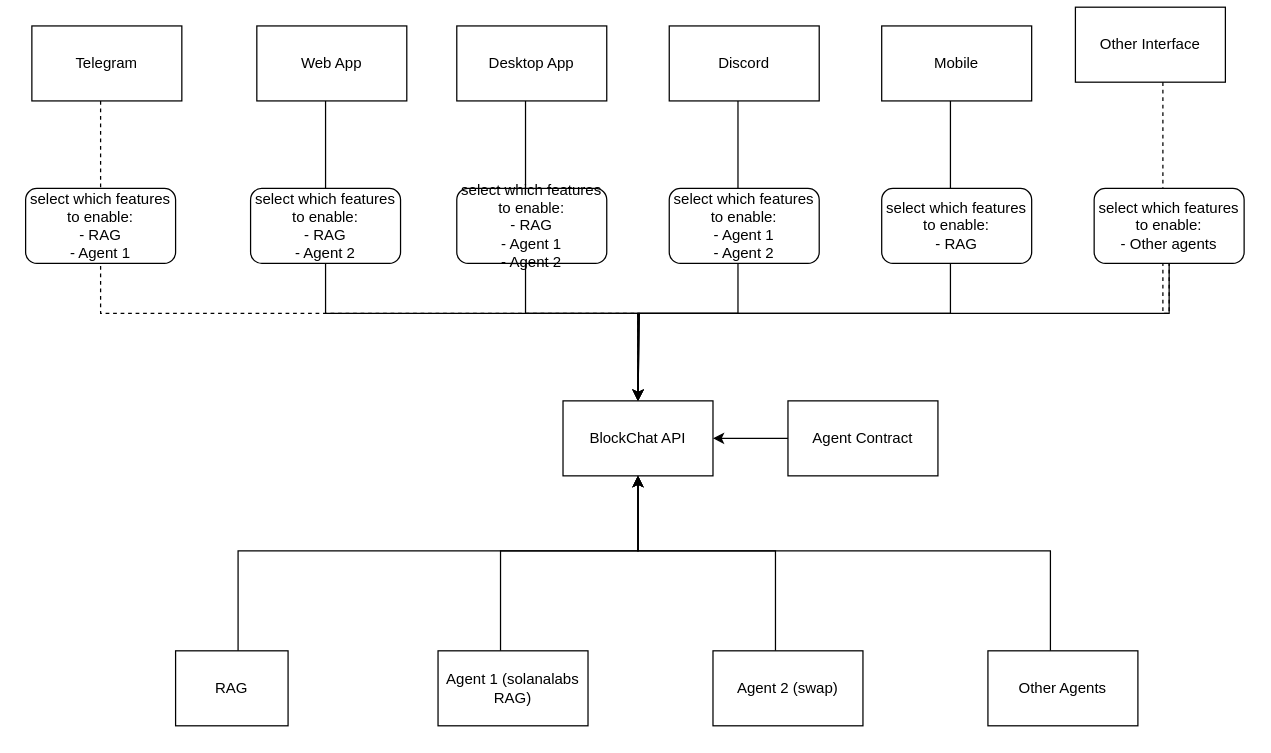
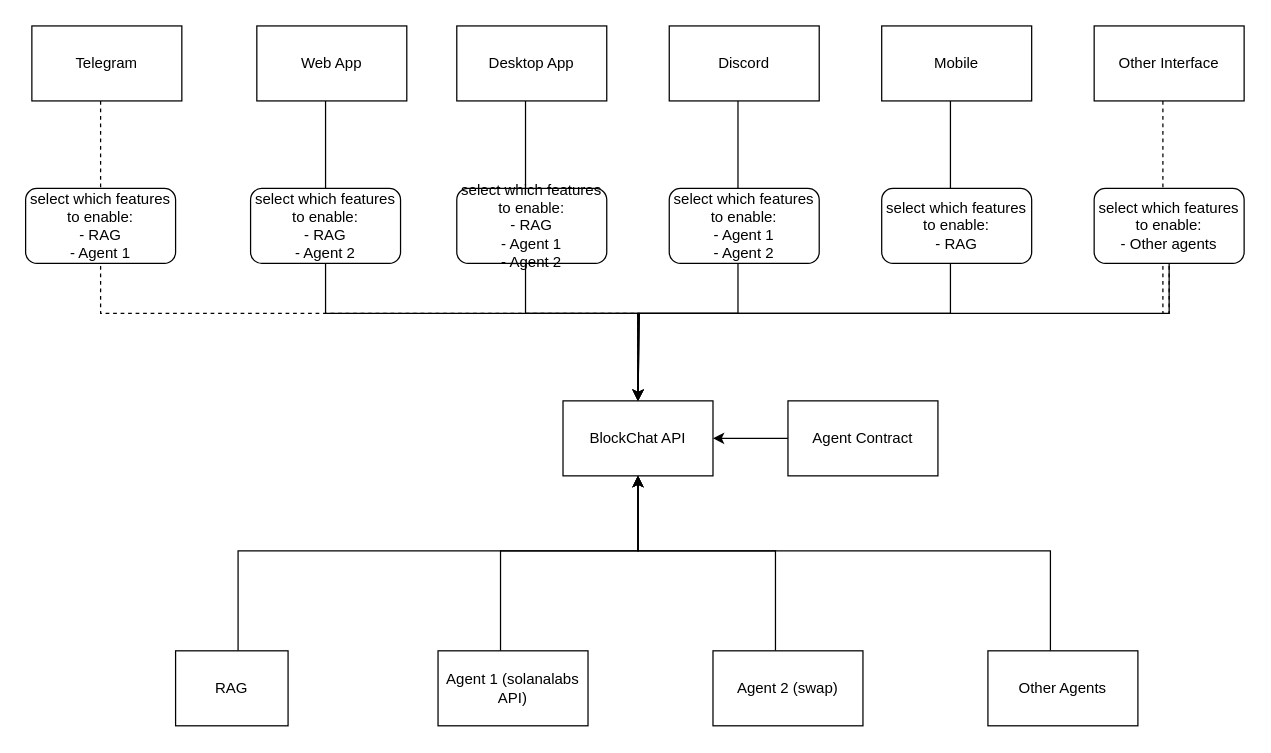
node "Other Interface": moved (1151, 44) -> (1169, 63)
node "Agent 1 (solanalabs RAG)": label "Agent 1 (solanalabs RAG)" -> "Agent 1 (solanalabs API)"
